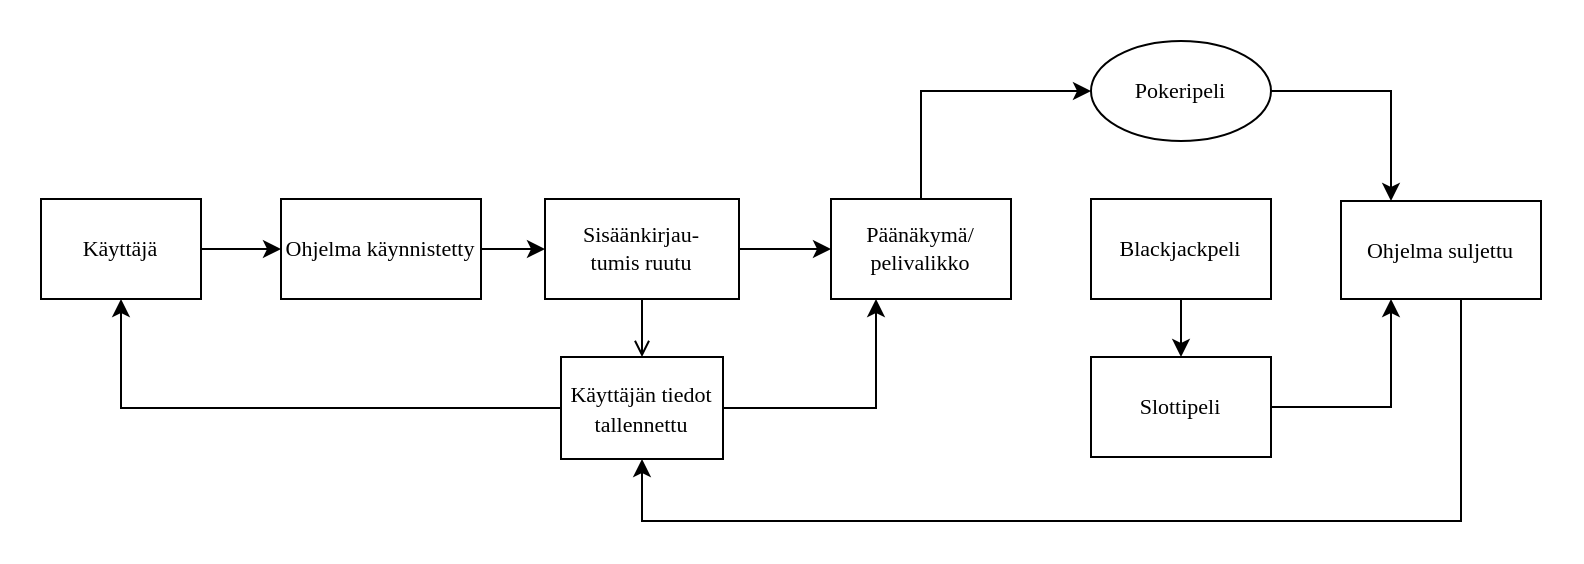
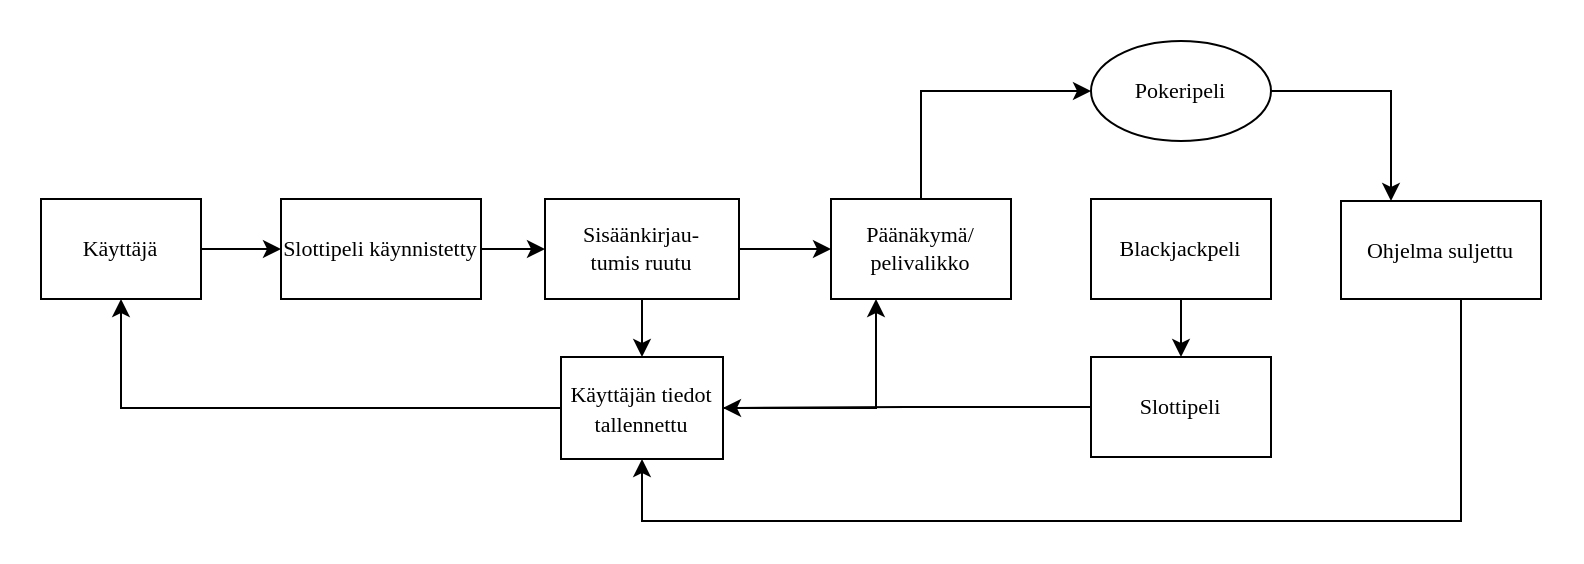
node "Ohjelma käynnistetty": label "Ohjelma käynnistetty" -> "Slottipeli käynnistetty"
edge "Sisäänkirjau- tumis ruutu" -> "Käyttäjän tiedot tallennettu": arrowhead open -> classic
edge "Slottipeli" -> "Ohjelma suljettu": now "Slottipeli" -> "Käyttäjän tiedot tallennettu"
